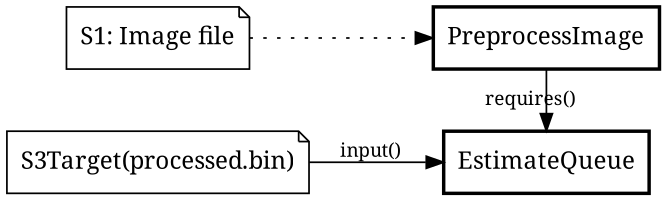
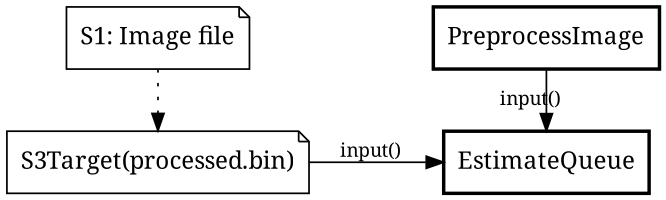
edge "S1: Image file" -> "PreprocessImage": now "S1: Image file" -> "S3Target(processed.bin)"
edge "PreprocessImage" -> "EstimateQueue": label "requires()" -> "input()"
